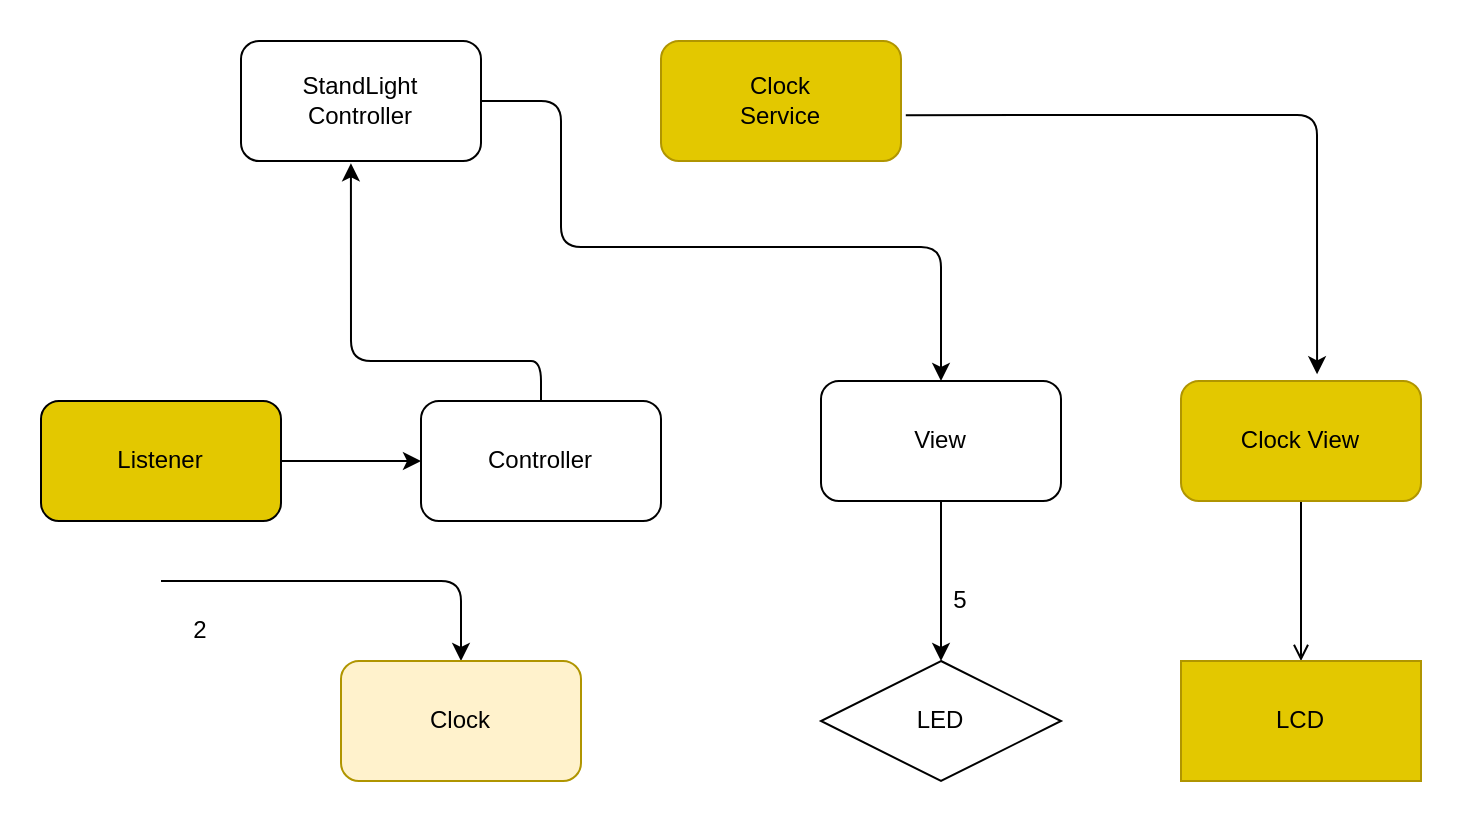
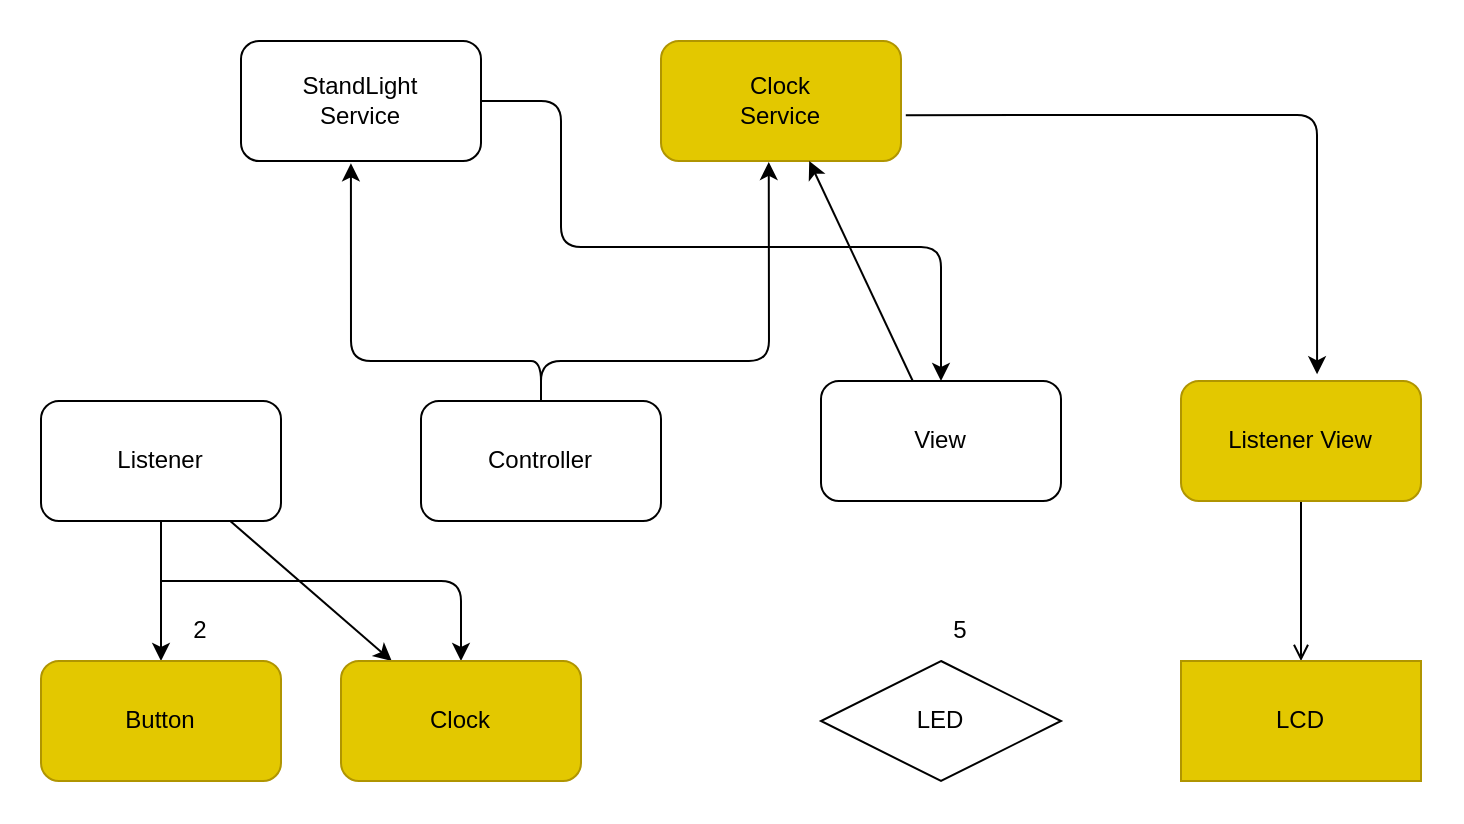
node "StandLight Controller": label "StandLight Controller" -> "StandLight Service"
edge "Controller" -> "Clock Service": added
node "Clock View": label "Clock View" -> "Listener View"
node "Listener": fillcolor #e3c800 -> #ffffff
edge "Listener" -> "Controller": now "Listener" -> "Clock"
edge "View" -> "LED": now "View" -> "Clock Service"
edge "Listener" -> "Button": added
node "5": moved (961, 601) -> (961, 631)
node "Button": added
node "Clock": fillcolor #fff2cc -> #e3c800
